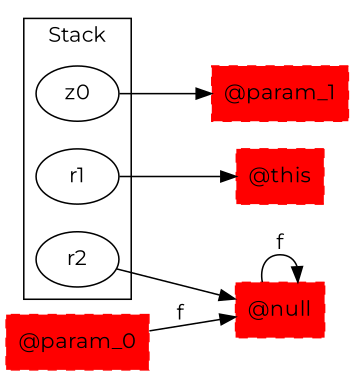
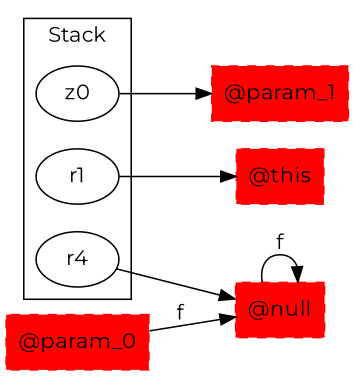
node "r2": label "r2" -> "r4"
